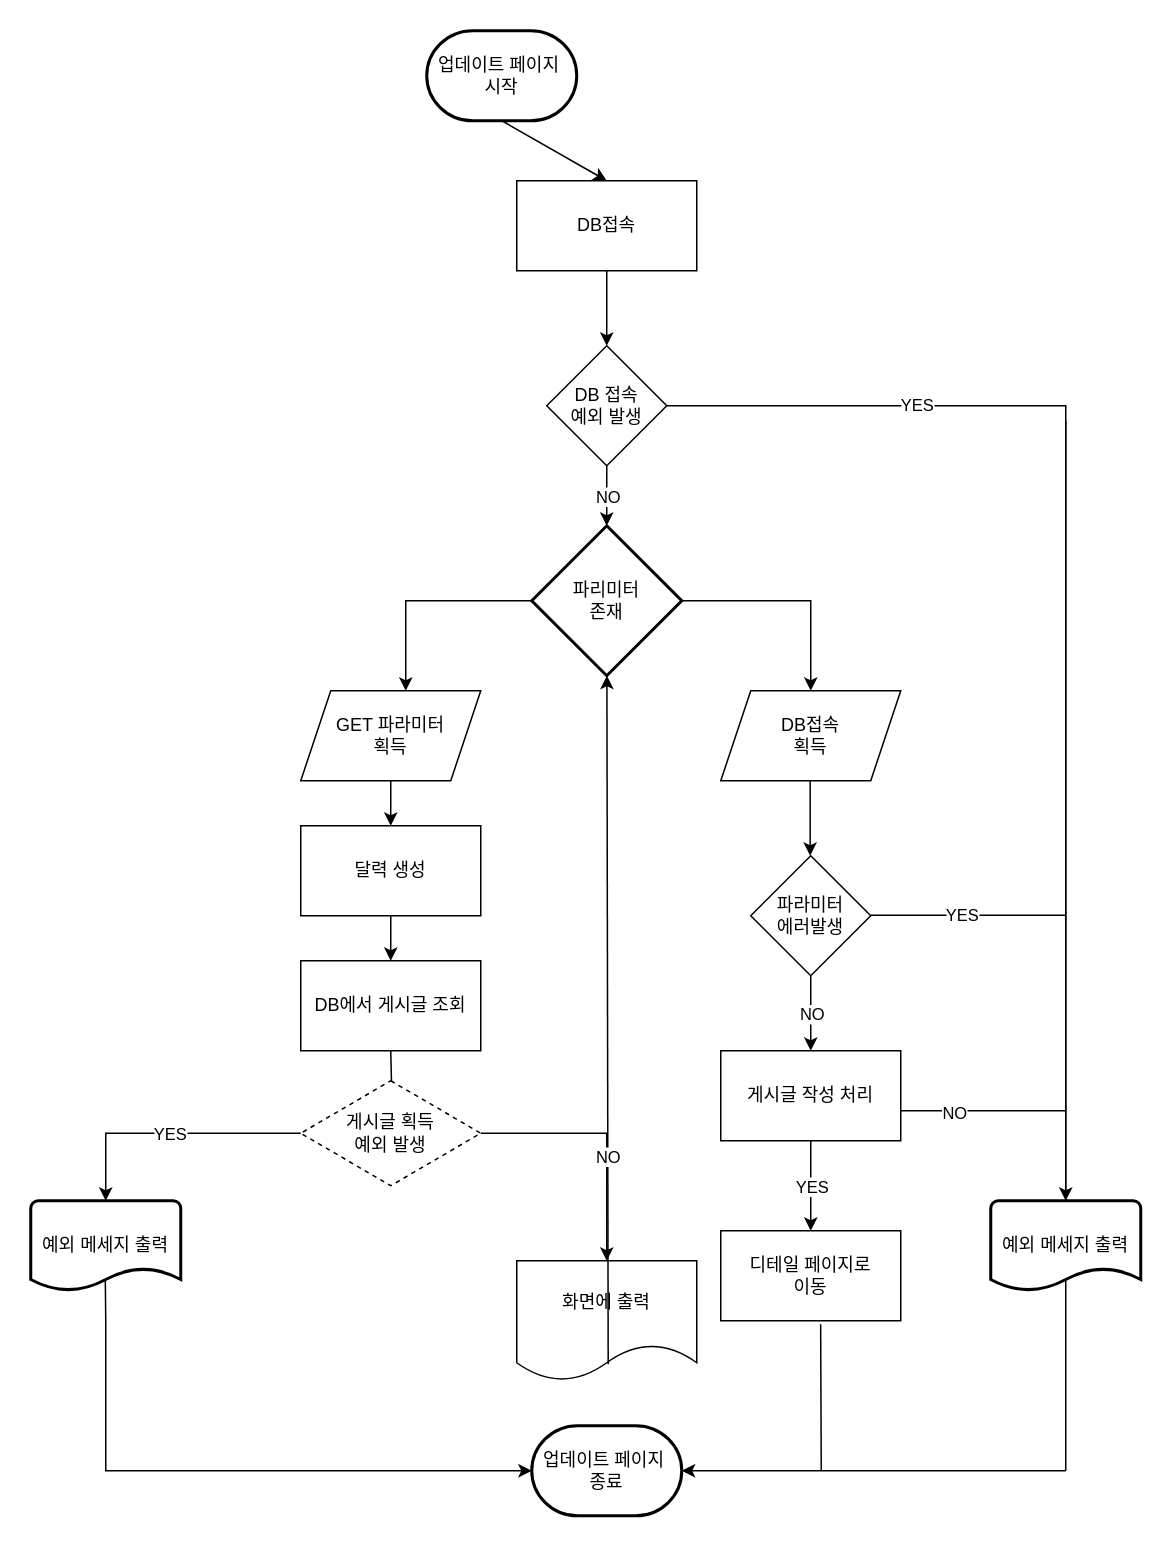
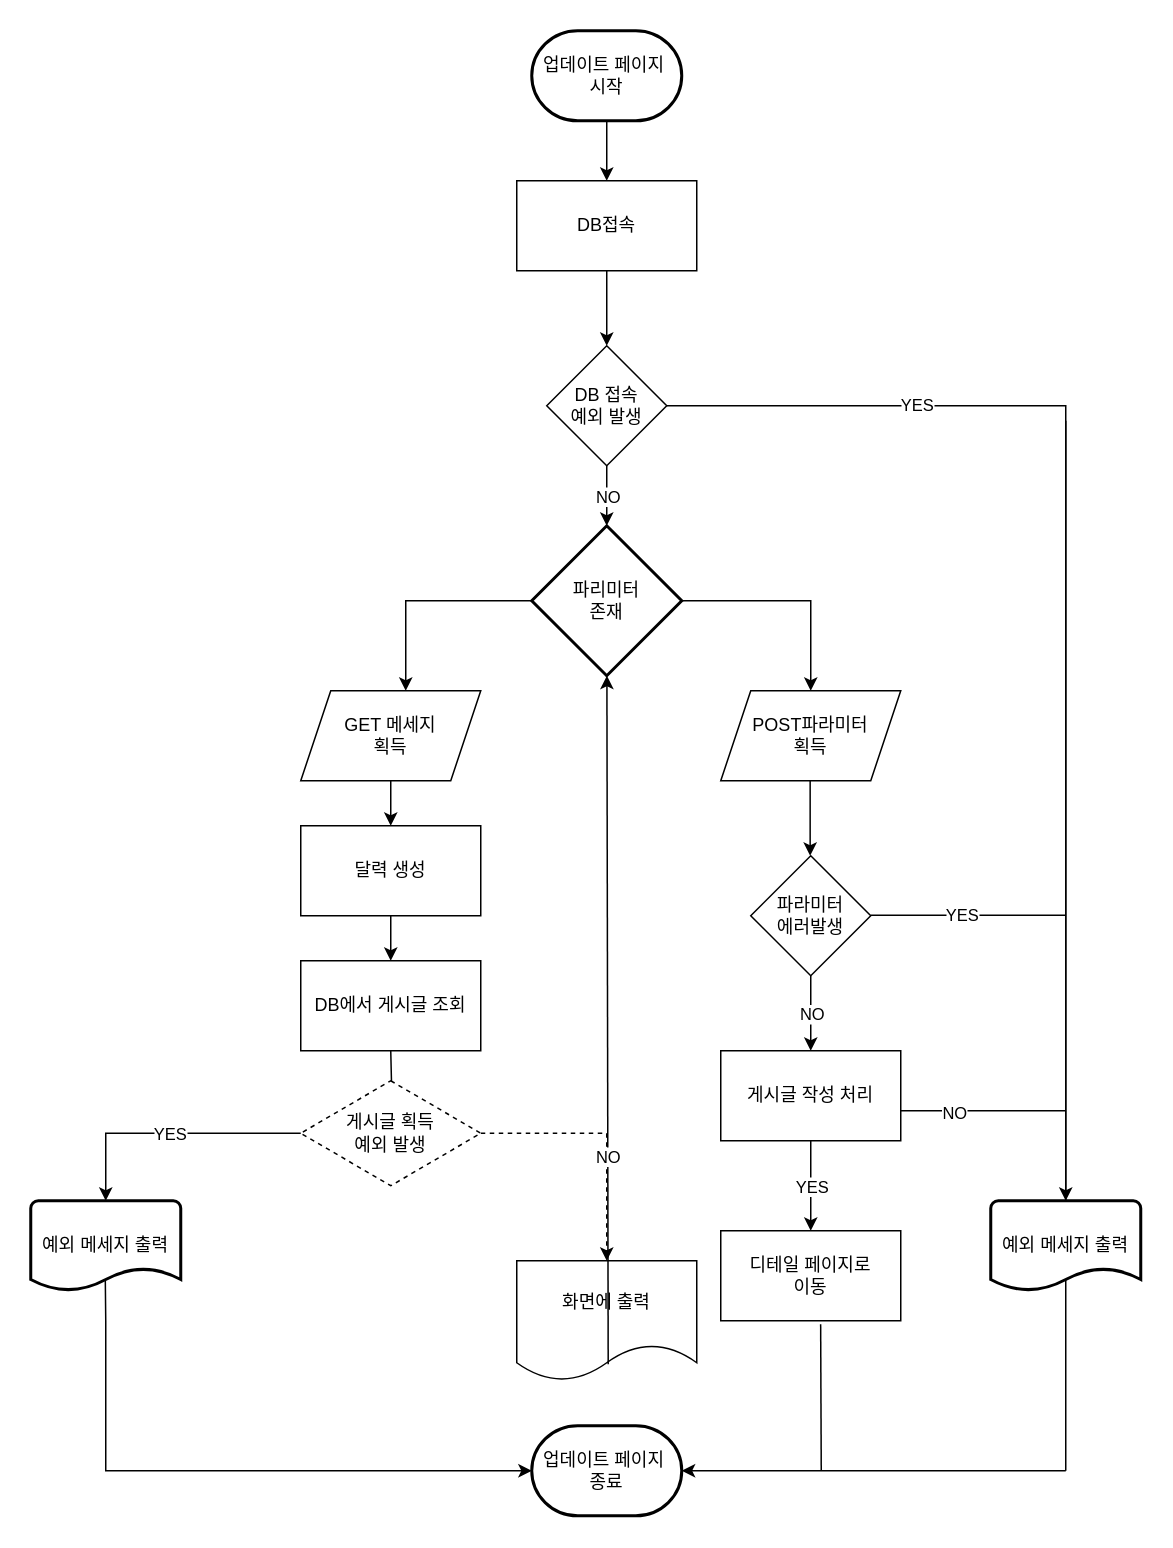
node "업데이트 페이지 시작": moved (502, 76) -> (607, 76)
node "GET 파라미터 획득": label "GET 파라미터 획득" -> "GET 메세지 획득"
node "DB접속 획득": label "DB접속 획득" -> "POST파라미터 획득"
edge "게시글 획득 예외 발생" -> "화면에 출력": style solid -> dashed
